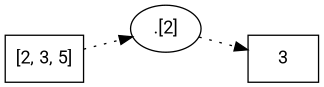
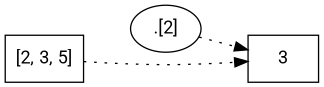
edge "[2, 3, 5]" -> ".[2]": now "[2, 3, 5]" -> "3"
